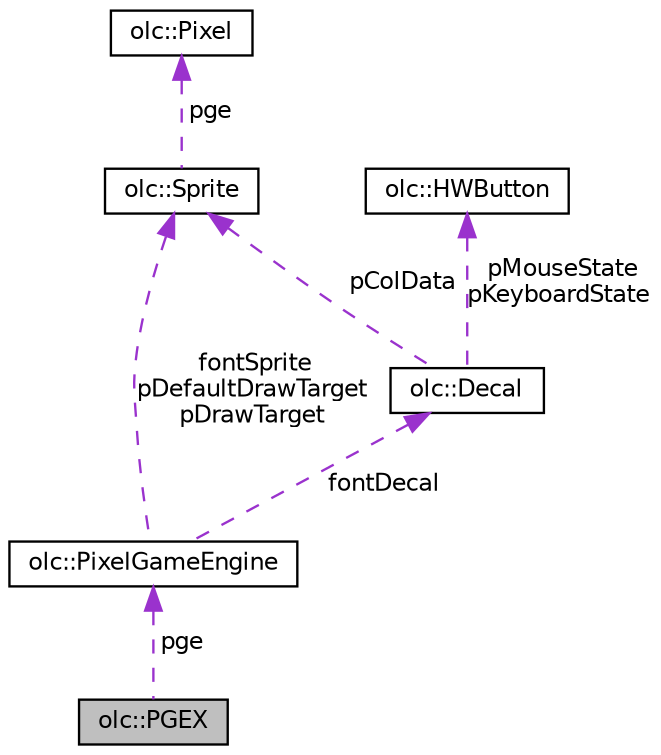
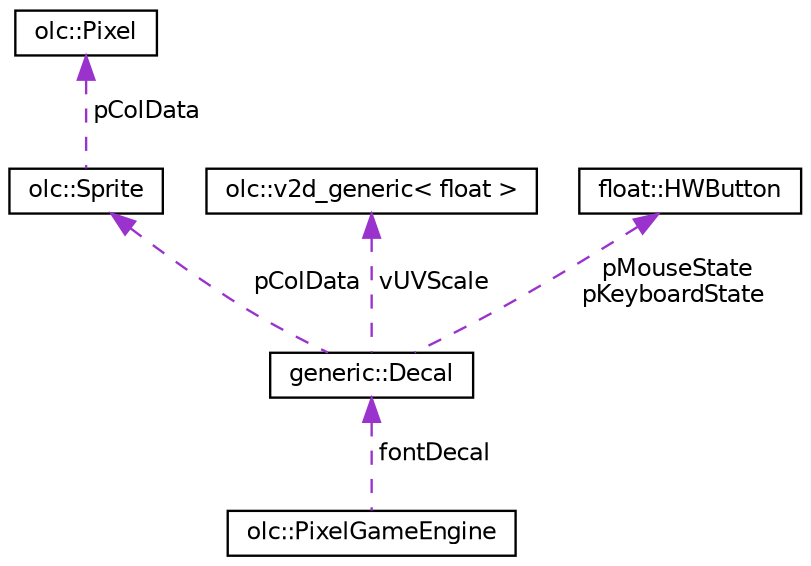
edge "olc::Sprite" -> "olc::Pixel": label " pge" -> " pColData"
node "olc::v2d_generic< float >": added
node "olc::HWButton": label "olc::HWButton" -> "float::HWButton"
edge "olc::PixelGameEngine" -> "olc::Sprite": removed, label "fontSprite pDefaultDrawTarget pDrawTarget"
node "olc::Decal": label "olc::Decal" -> "generic::Decal"
node "olc::PGEX": removed
